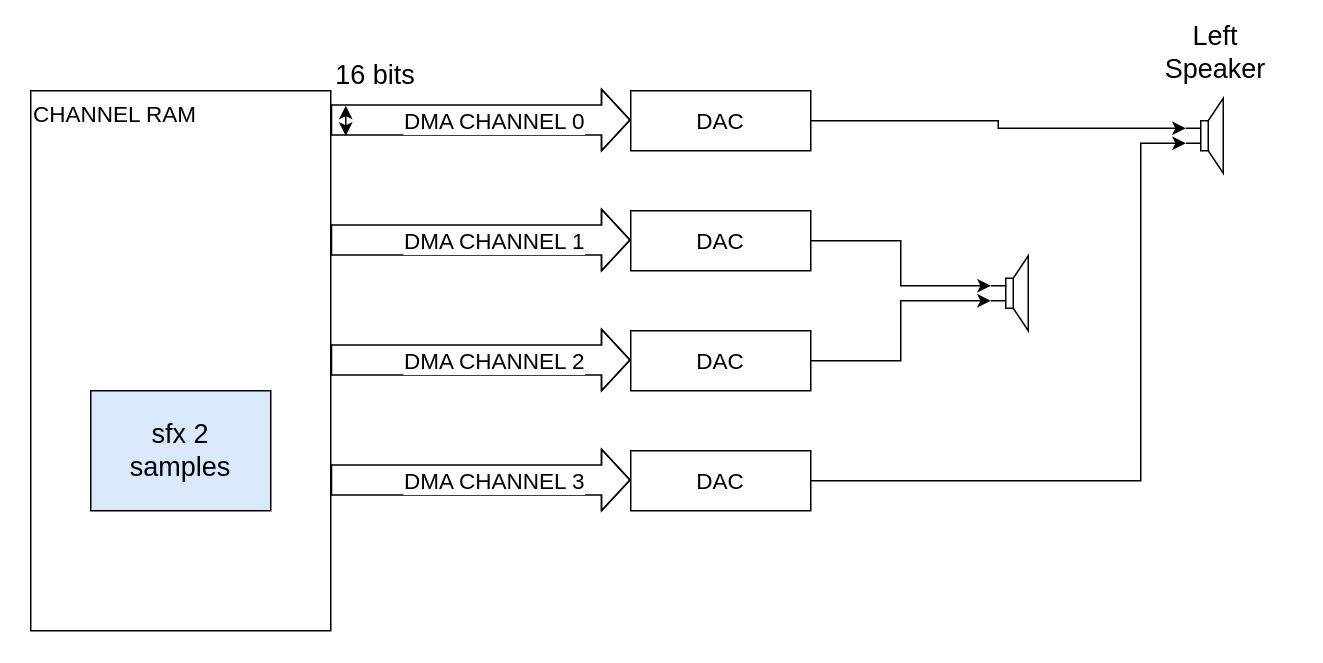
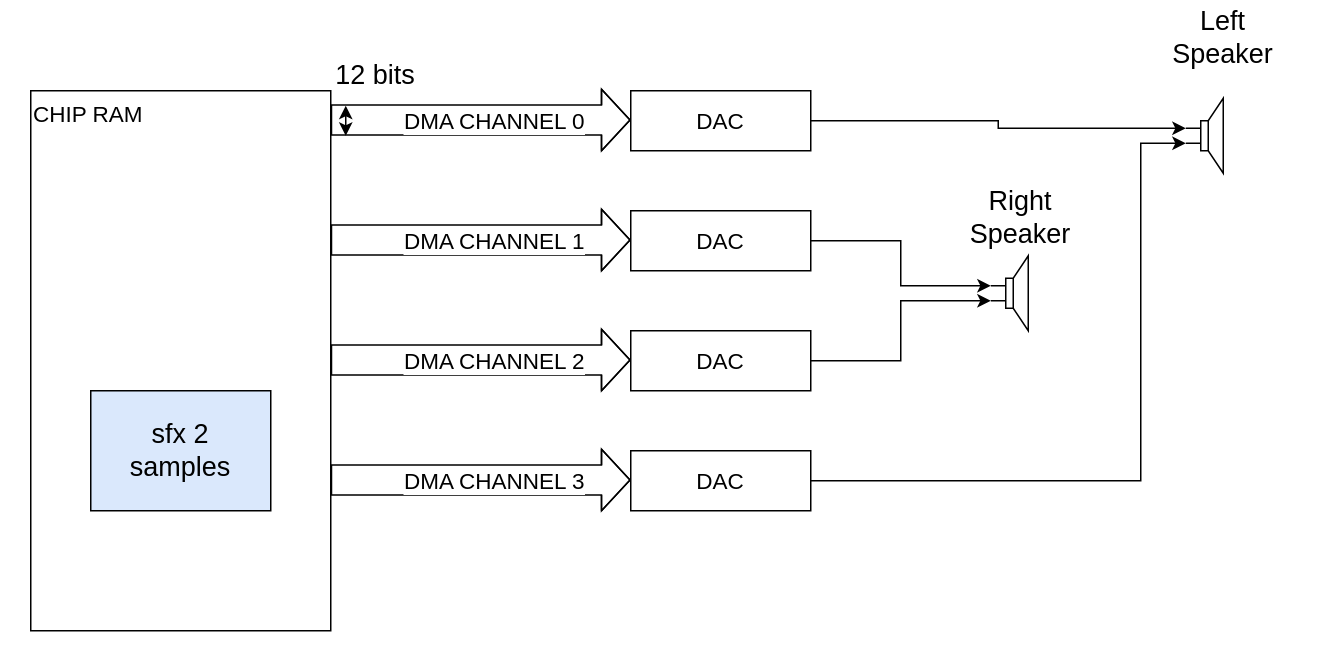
node "Left Speaker": moved (1216, 53) -> (1223, 38)
node "16 bits": label "16 bits" -> "12 bits"
node "CHANNEL RAM": label "CHANNEL RAM" -> "CHIP RAM"
node "Right Speaker": added
